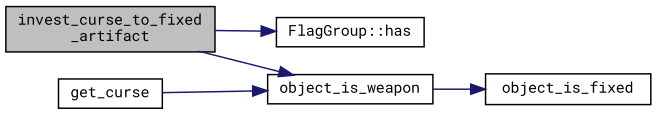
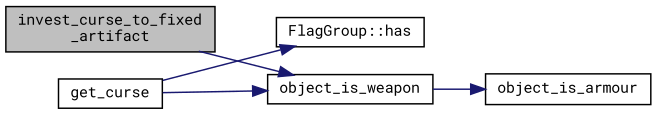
edge "invest_curse_to_fixed _artifact" -> "FlagGroup::has": now "get_curse" -> "FlagGroup::has"
node "object_is_fixed": label "object_is_fixed" -> "object_is_armour"
